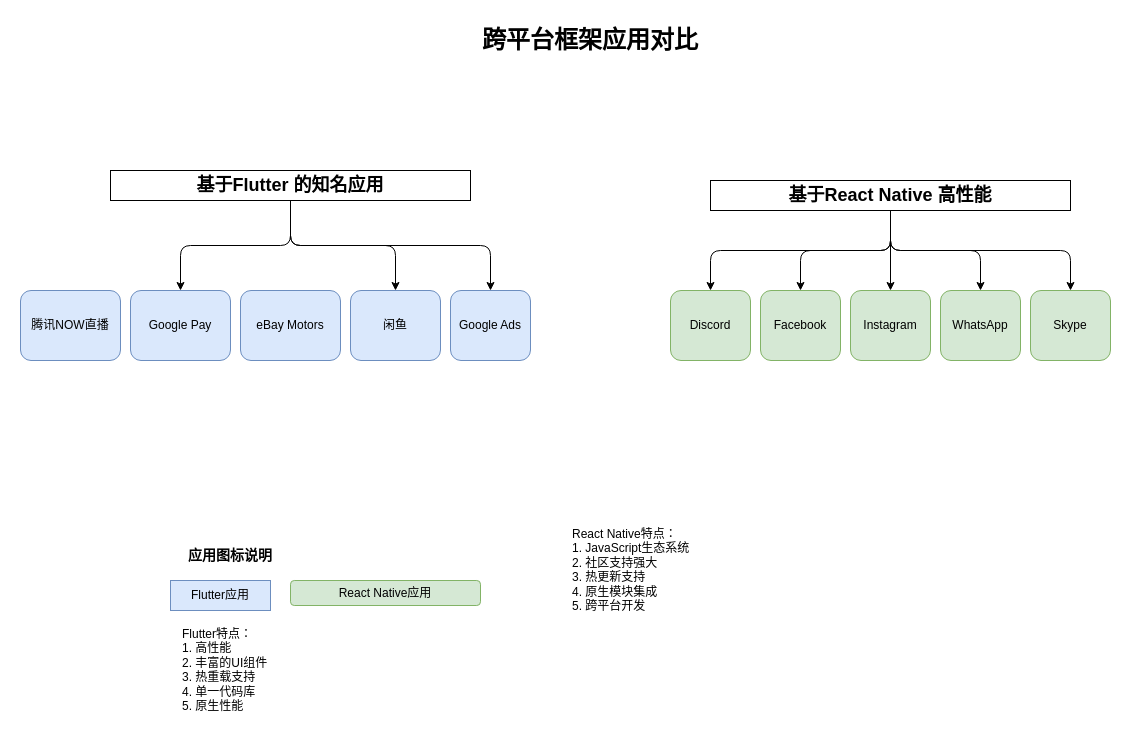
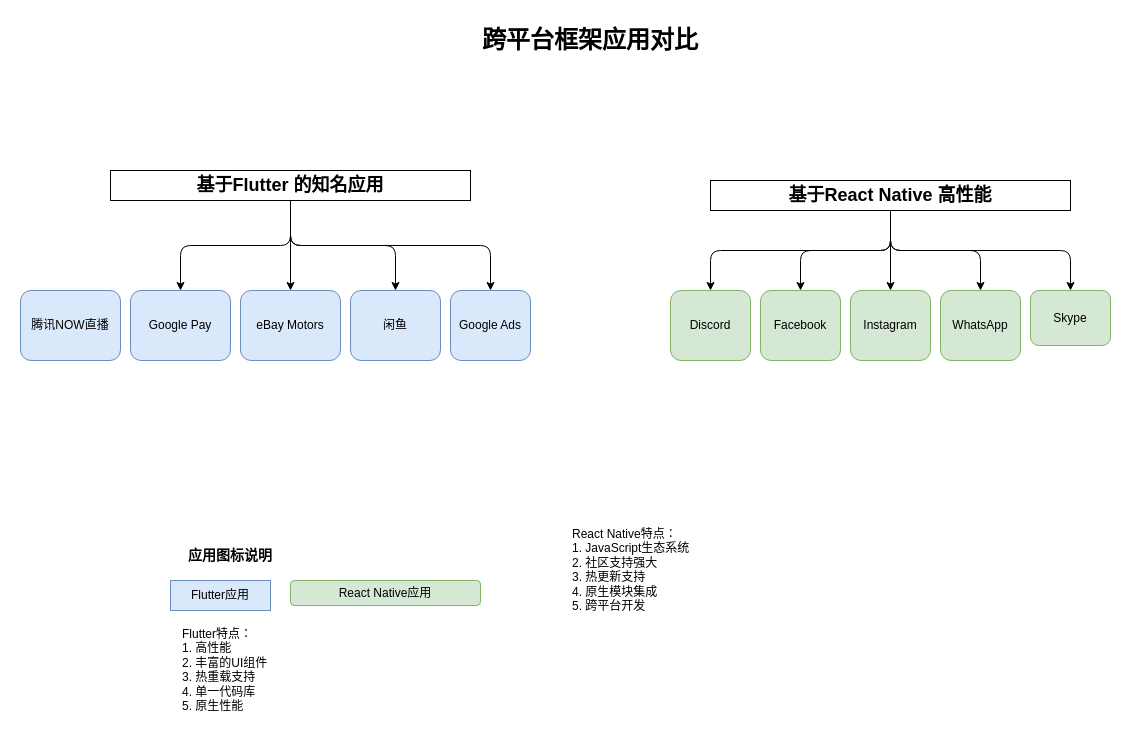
edge "基于Flutter 的知名应用" -> "eBay Motors": added
node "Skype": size 80x70 -> 80x55
